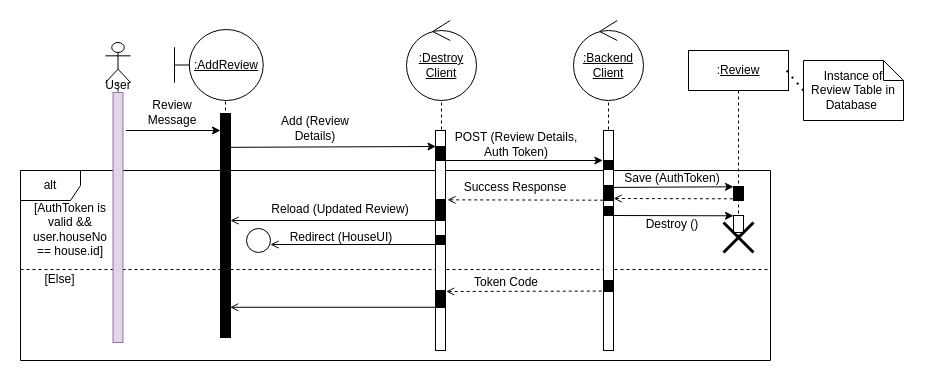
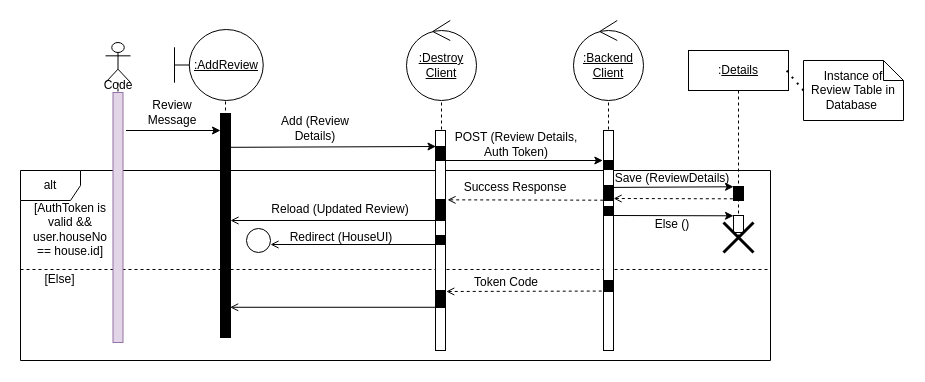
node ":Review": label ":Review" -> ":Details"
node "User": label "User" -> "Code"
node "Save (AuthToken)": label "Save (AuthToken)" -> "Save (ReviewDetails)"
node "Destroy ()": label "Destroy ()" -> "Else ()"
